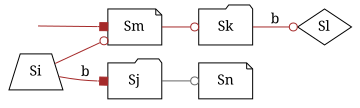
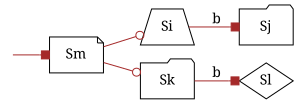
edge "Sk" -> "Sl": arrowhead odot -> box
edge "Si" -> "Sm": reversed
node "Sn": removed
